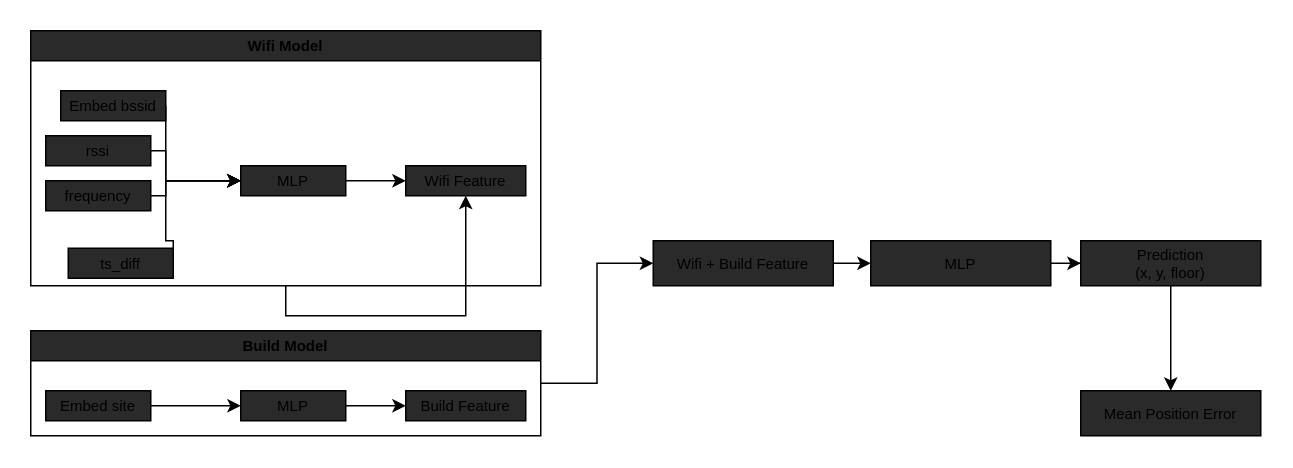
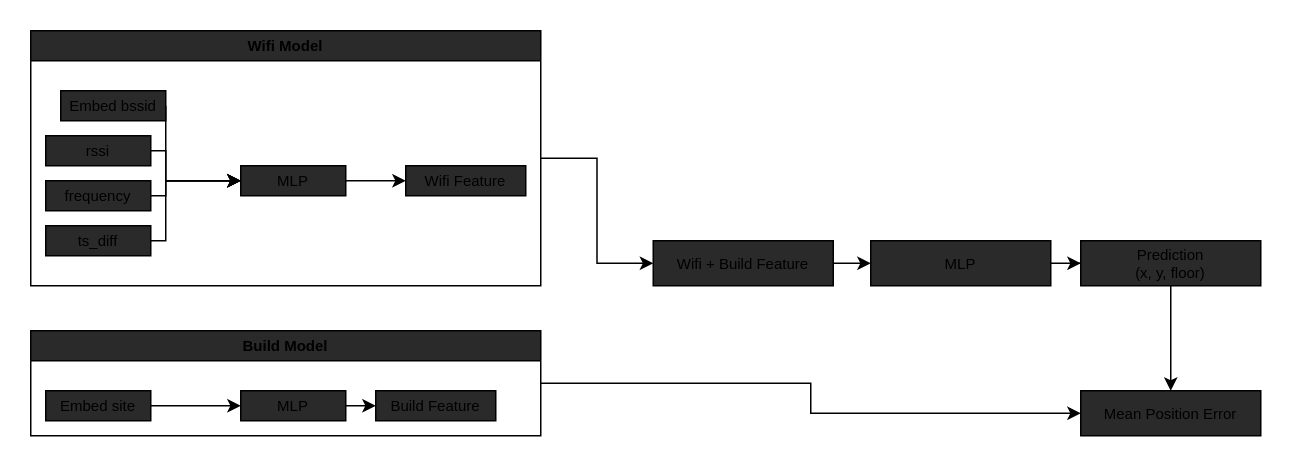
node "ts_diff": moved (121, 263) -> (98, 241)
edge "Wifi Model" -> "Wifi Feature": now "Wifi Model" -> "Wifi + Build Feature"
edge "Build Model" -> "Wifi + Build Feature": now "Build Model" -> "Mean Position Error"
node "Build Feature": moved (466, 406) -> (436, 406)
